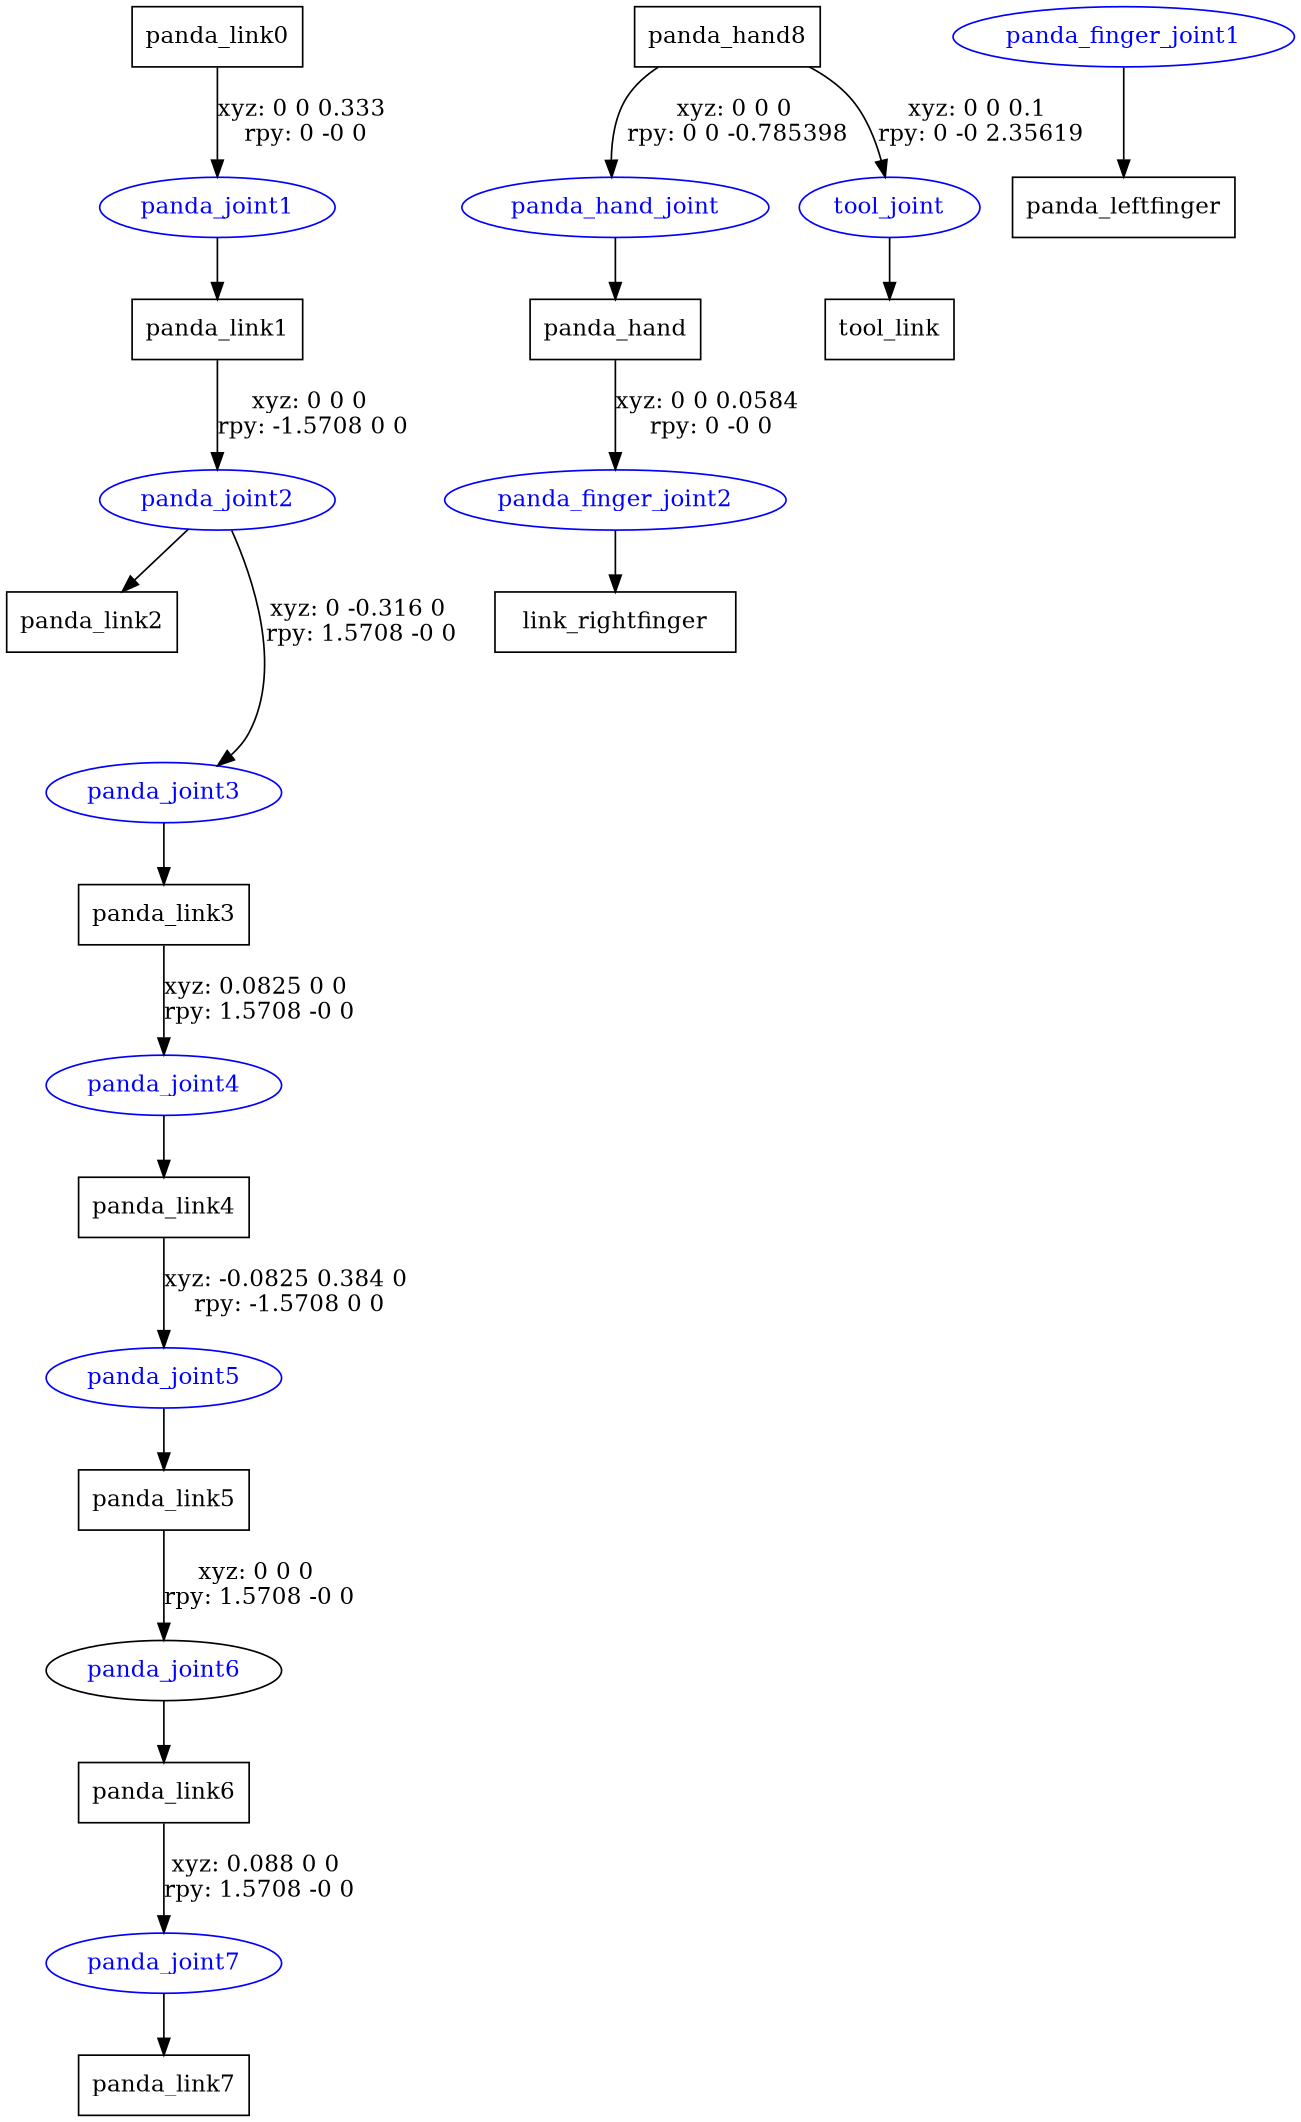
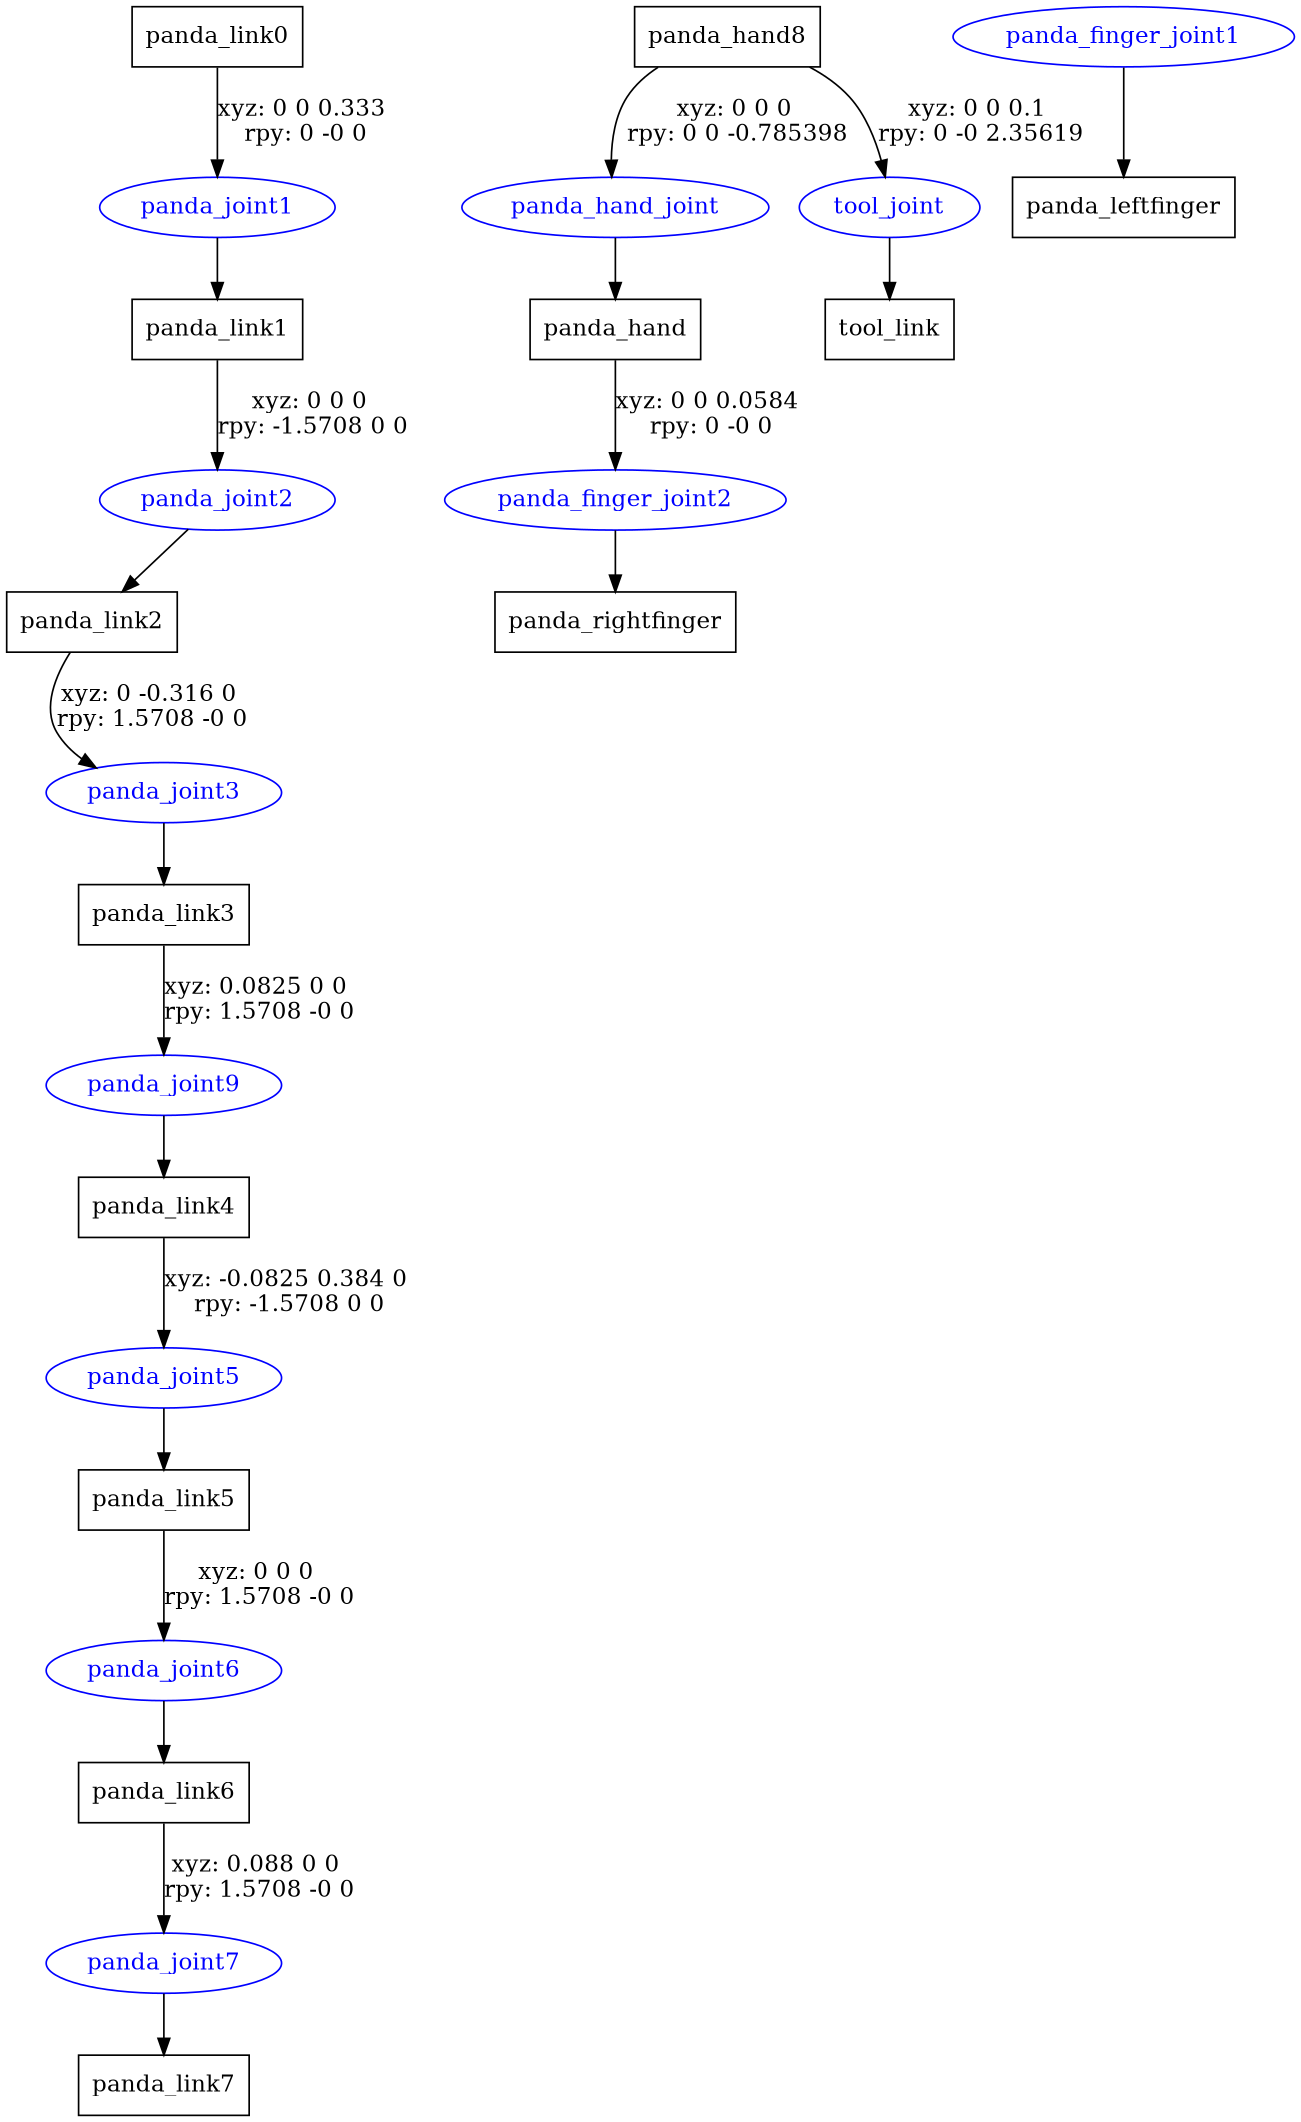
node "link_rightfinger": label "link_rightfinger" -> "panda_rightfinger"
edge "panda_joint2" -> "panda_joint3": now "panda_link2" -> "panda_joint3"
node "panda_joint4": label "panda_joint4" -> "panda_joint9"
node "panda_joint6": color black -> blue
